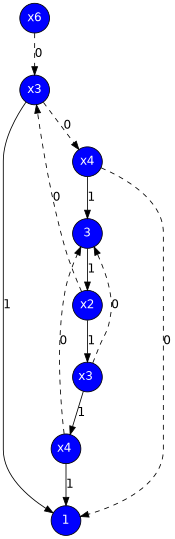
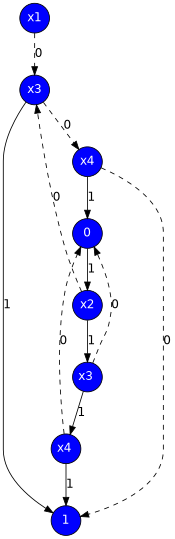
node "x6": label "x6" -> "x1"
node "3": label "3" -> "0"
